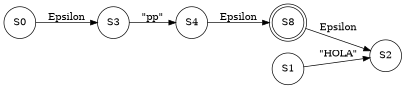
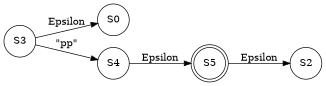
edge "S0" -> "S3": reversed
node "S8": label "S8" -> "S5"
node "S1": removed
